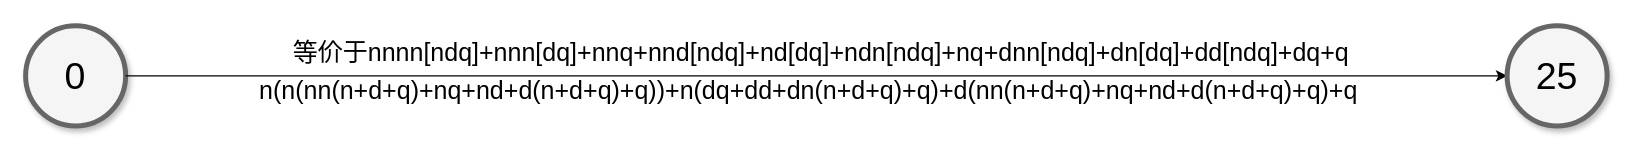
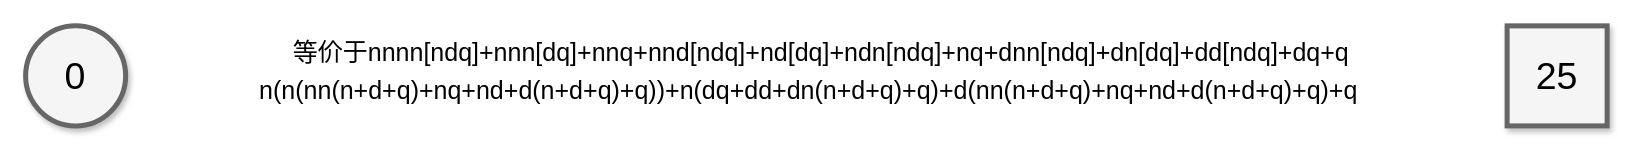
edge "0" -> "25": removed
node "25": shape ellipse -> rectangle
